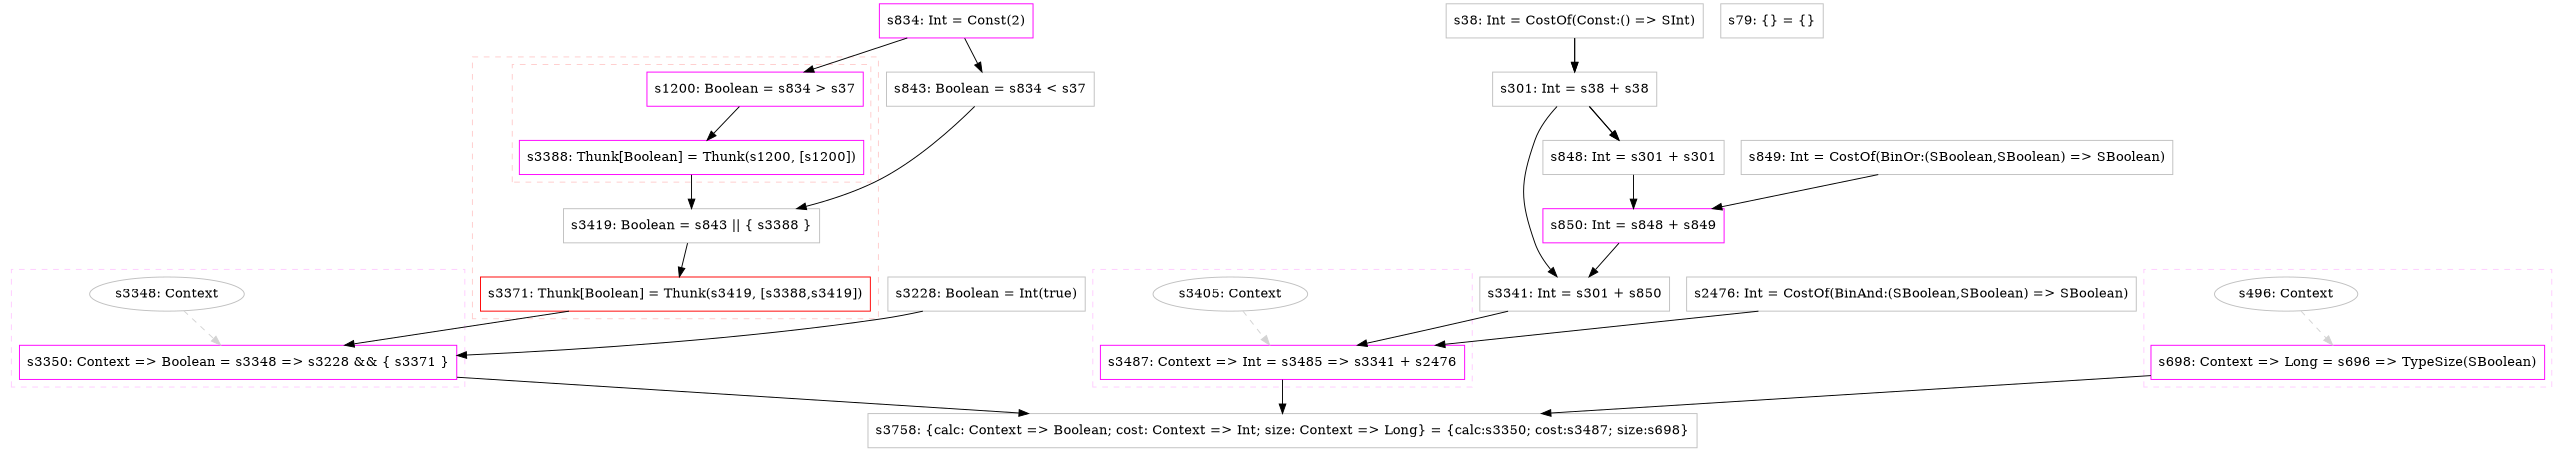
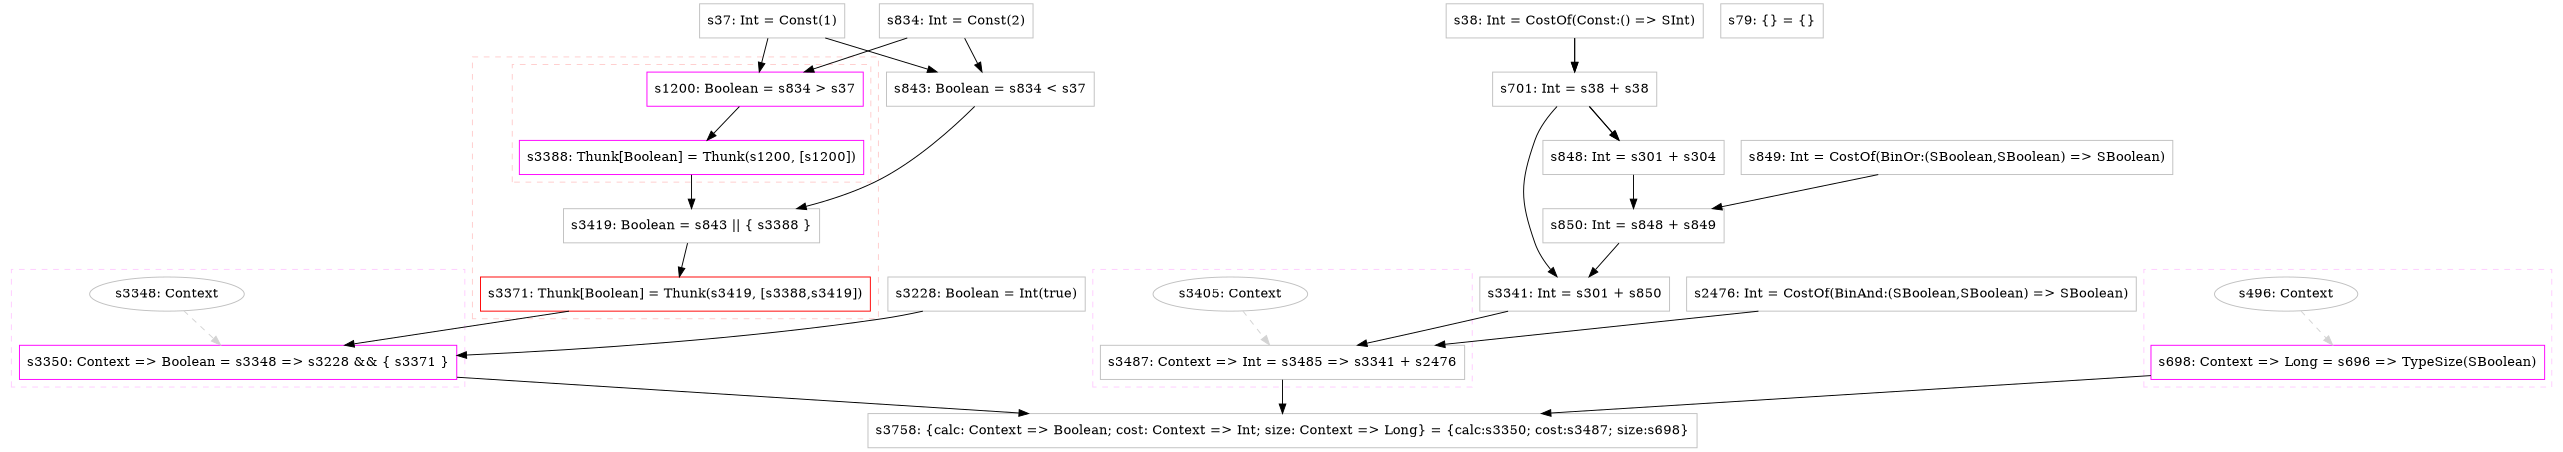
node "s37: Int = Const(1)": added
node "s834: Int = Const(2)": color magenta -> gray
node "s301: Int = s38 + s38": label "s301: Int = s38 + s38" -> "s701: Int = s38 + s38"
node "s848: Int = s301 + s301": label "s848: Int = s301 + s301" -> "s848: Int = s301 + s304"
node "s850: Int = s848 + s849": color magenta -> gray
node "s3487: Context => Int = s3485 => s3341 + s2476": color magenta -> gray
